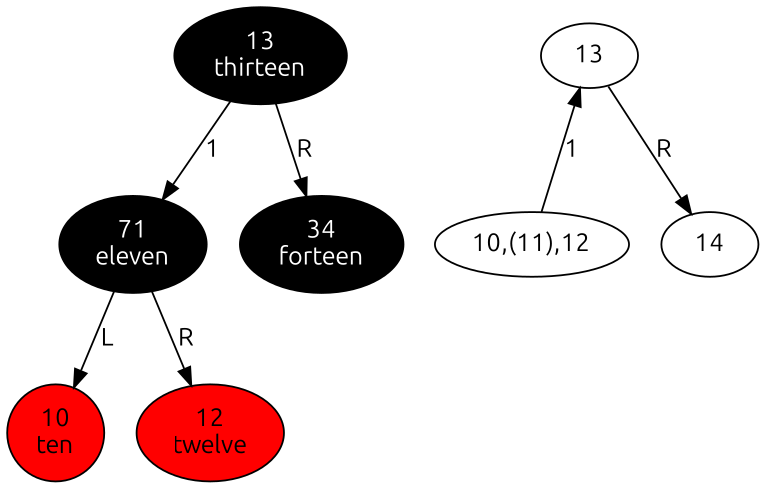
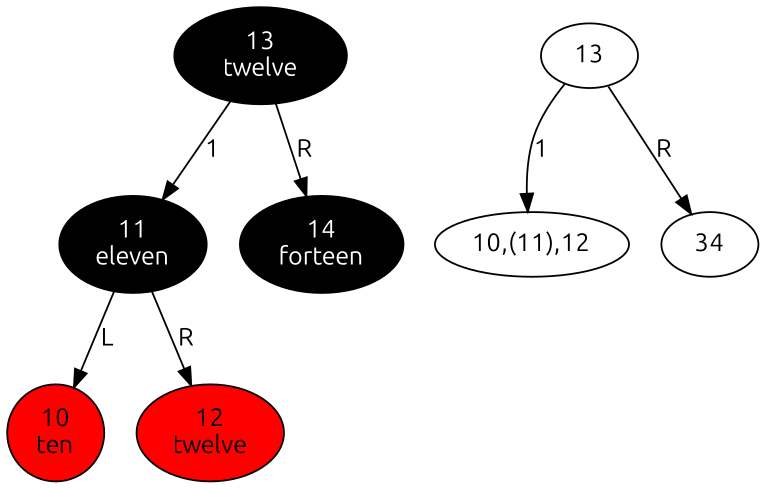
node "13 thirteen": label "13 thirteen" -> "13 twelve"
edge "10,(11),12" -> "13": reversed
node "71 eleven": label "71 eleven" -> "11 eleven"
node "34 forteen": label "34 forteen" -> "14 forteen"
node "14": label "14" -> "34"
